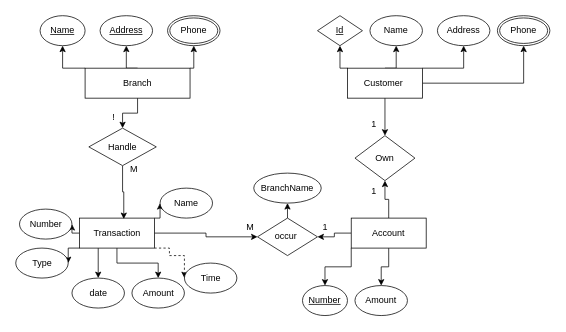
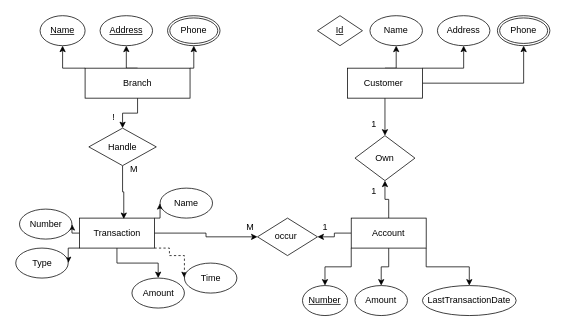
edge "Customer" -> "Id": removed
node "BranchName": removed
edge "occur" -> "BranchName": removed
edge "Account" -> "LastTransactionDate": added
edge "Transaction" -> "date": removed
node "date": removed
node "LastTransactionDate": added
